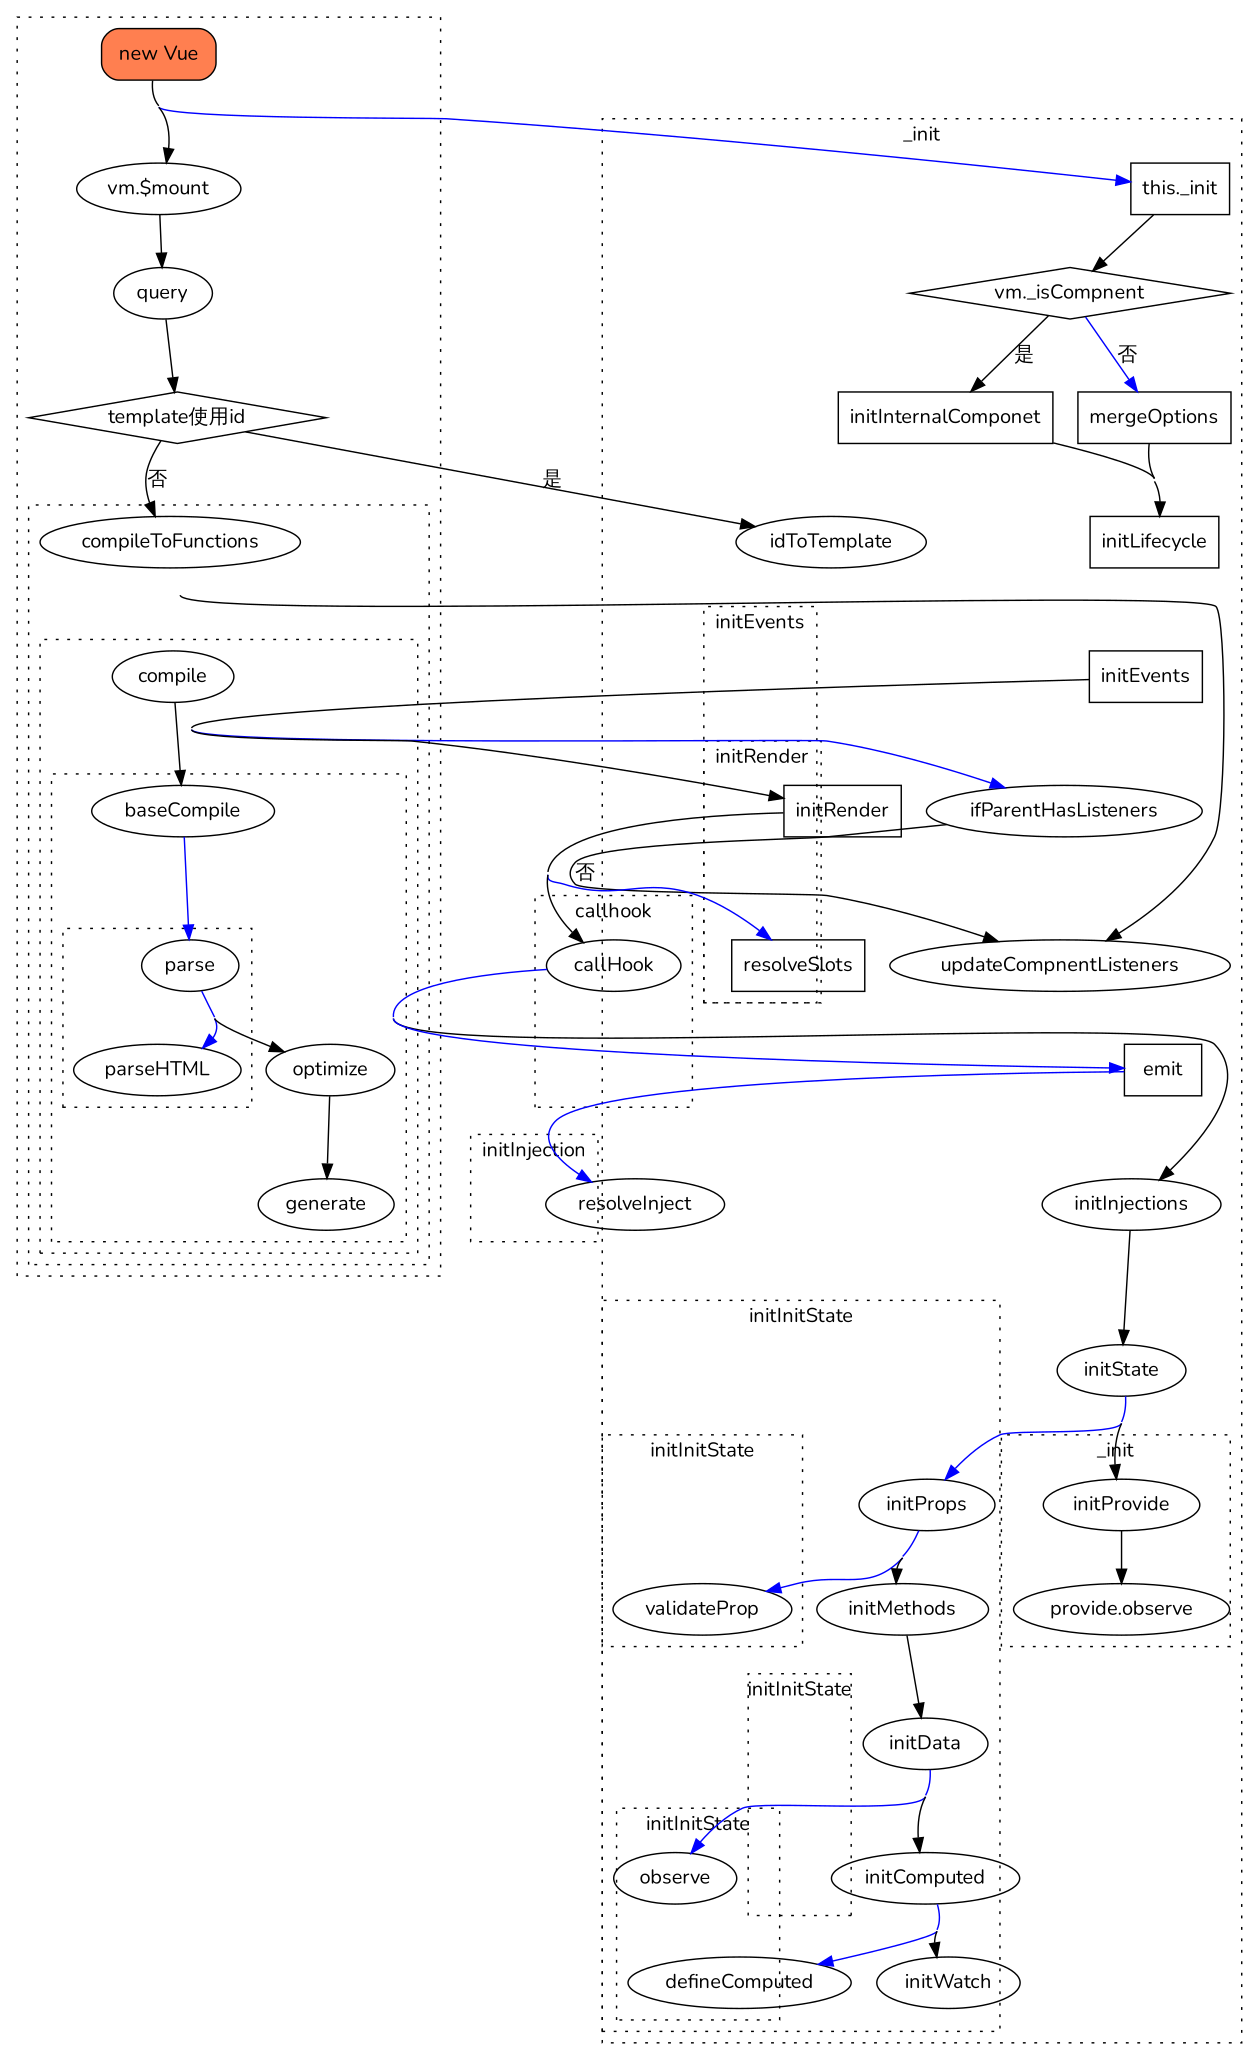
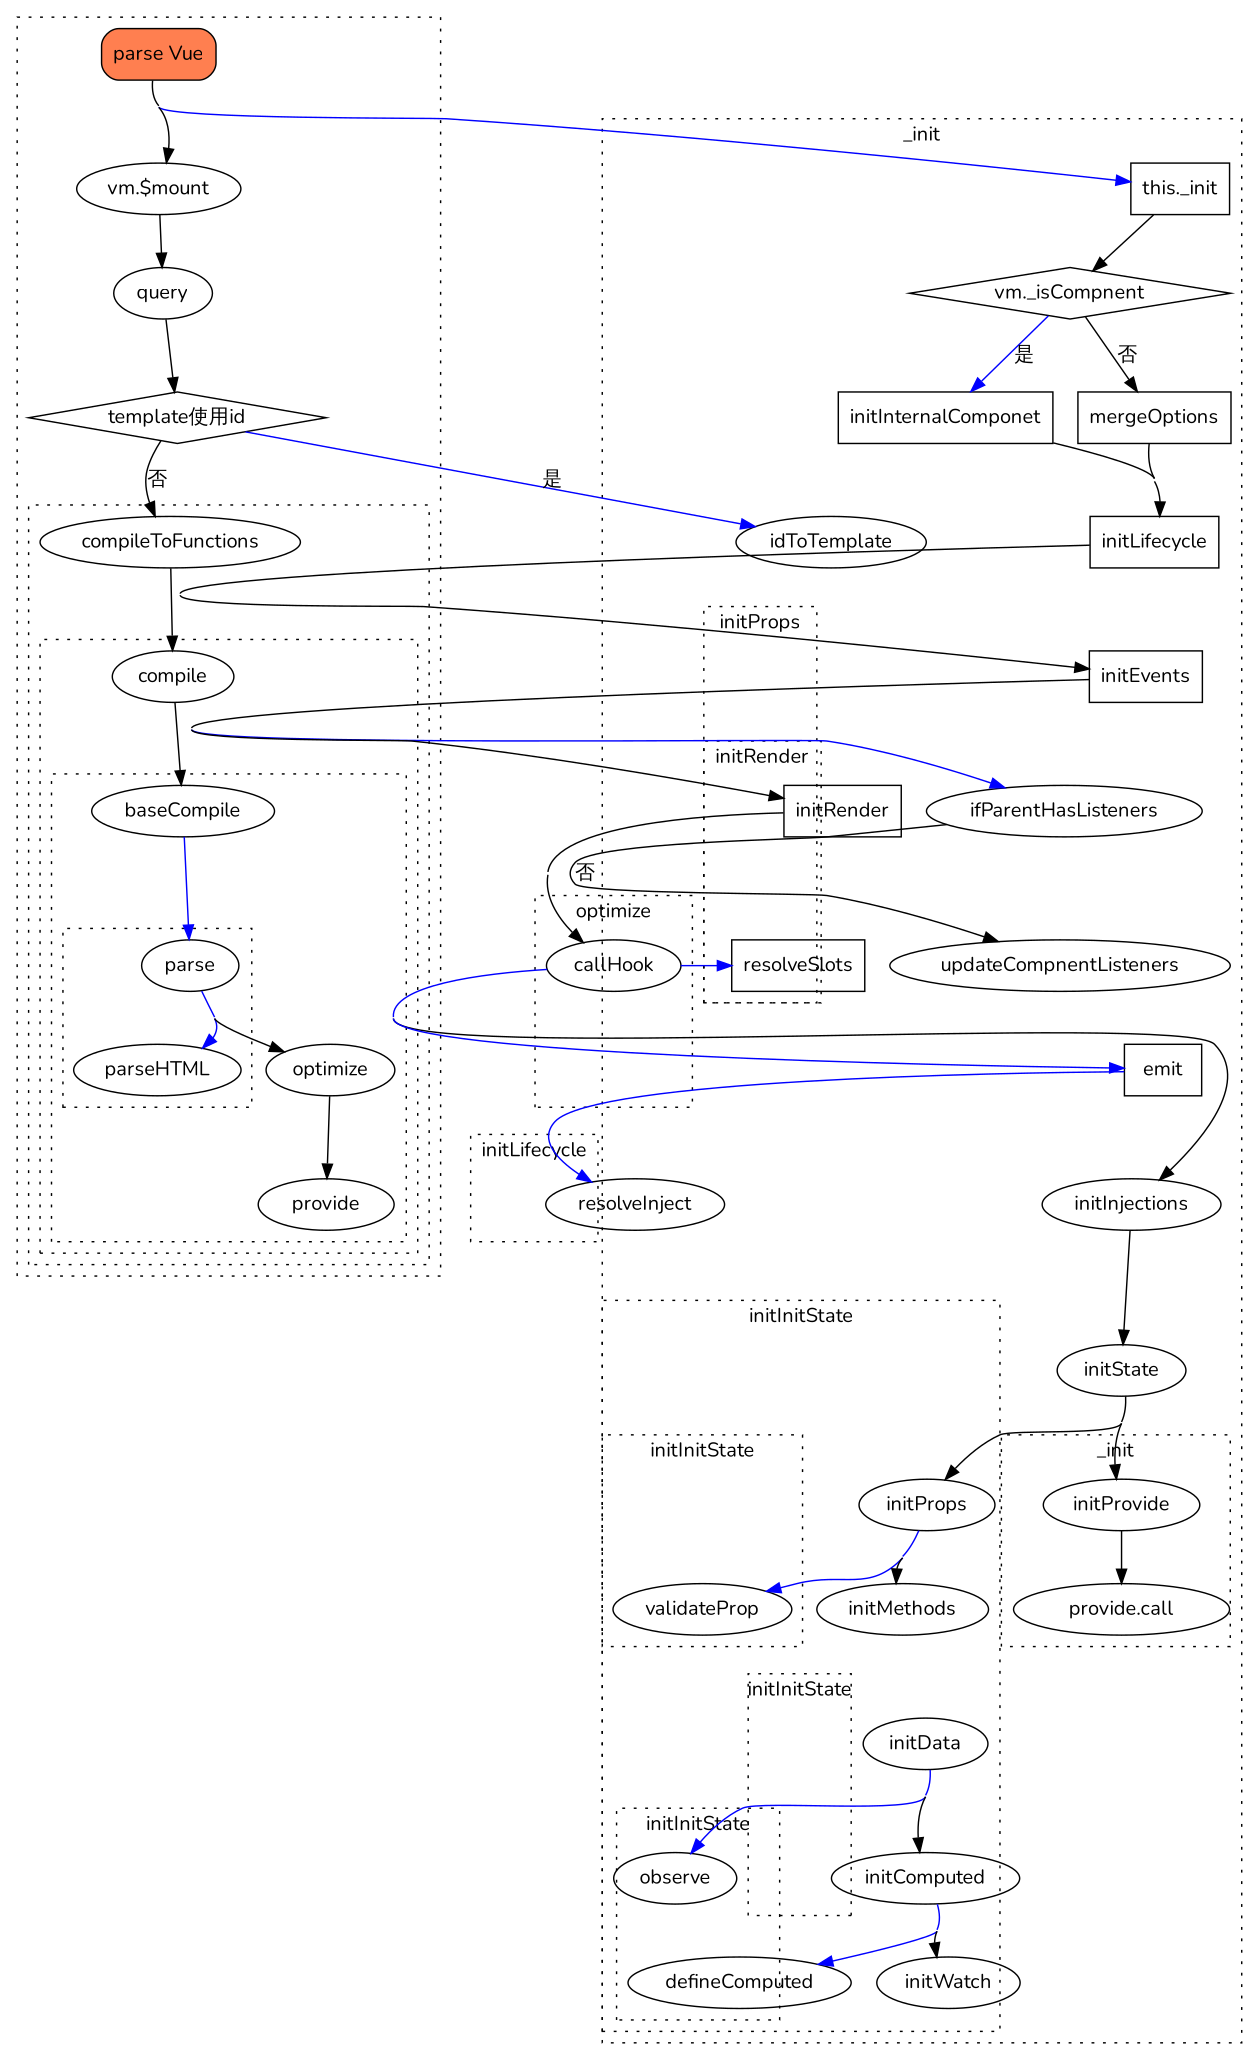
node "new Vue": label "new Vue" -> "parse Vue"
edge "vm._isCompnent" -> "initInternalComponet": color black -> blue
edge "vm._isCompnent" -> "mergeOptions": color blue -> black
edge "template使用id" -> "idToTemplate": color black -> blue
edge "compileToFunctions" -> "compile": added
edge "initLifecycle" -> "updateCompnentListeners": now "initLifecycle" -> "initEvents"
cluster "initEvents": label "initEvents" -> "initProps"
edge "initRender" -> "resolveSlots": now "callHook" -> "resolveSlots"
cluster "callhook": label "callhook" -> "optimize"
cluster "initInjection": label "initInjection" -> "initLifecycle"
node "generate": label "generate" -> "provide"
edge "initState" -> "initProps": color blue -> black
node "provide.observe": label "provide.observe" -> "provide.call"
edge "initMethods" -> "initData": removed
